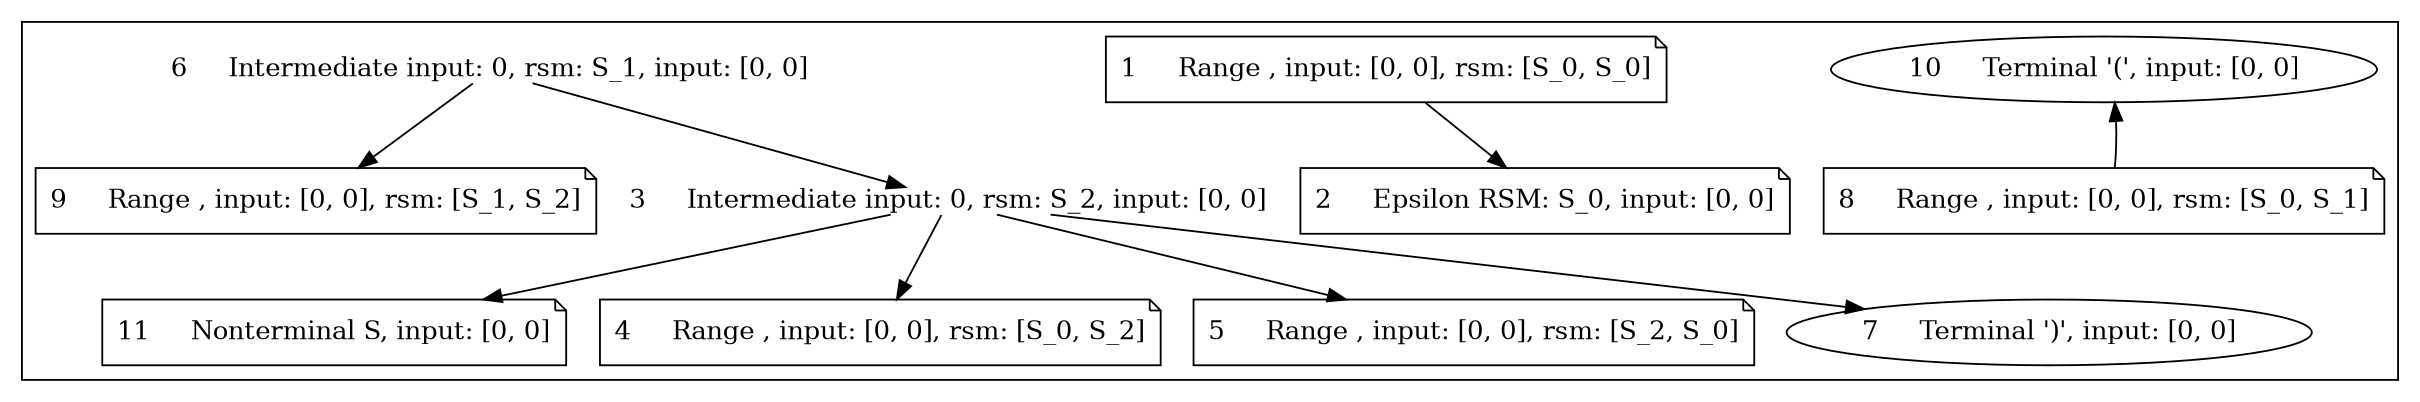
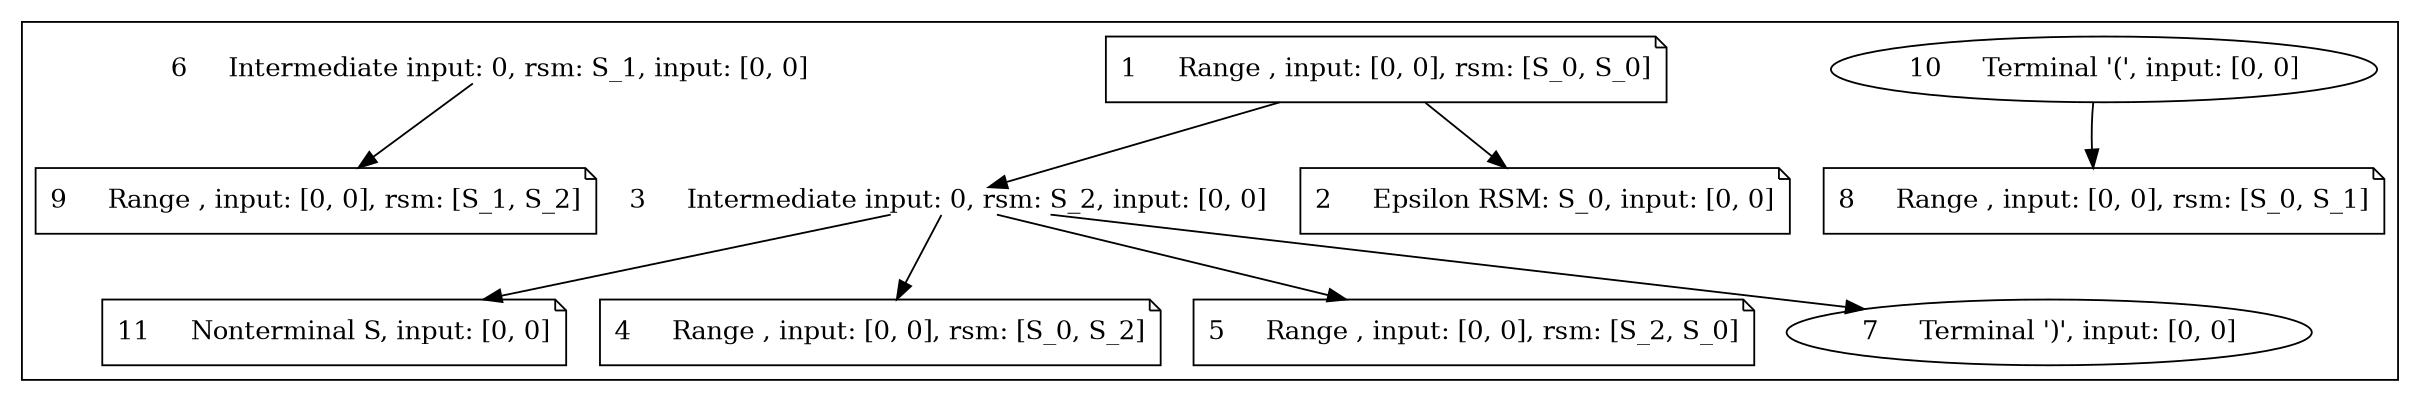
edge "6     Intermediate input: 0, rsm: S_1, input: [0, 0]" -> "3     Intermediate input: 0, rsm: S_2, input: [0, 0]": now "1     Range , input: [0, 0], rsm: [S_0, S_0]" -> "3     Intermediate input: 0, rsm: S_2, input: [0, 0]"
edge "8     Range , input: [0, 0], rsm: [S_0, S_1]" -> "10     Terminal '(', input: [0, 0]": reversed
